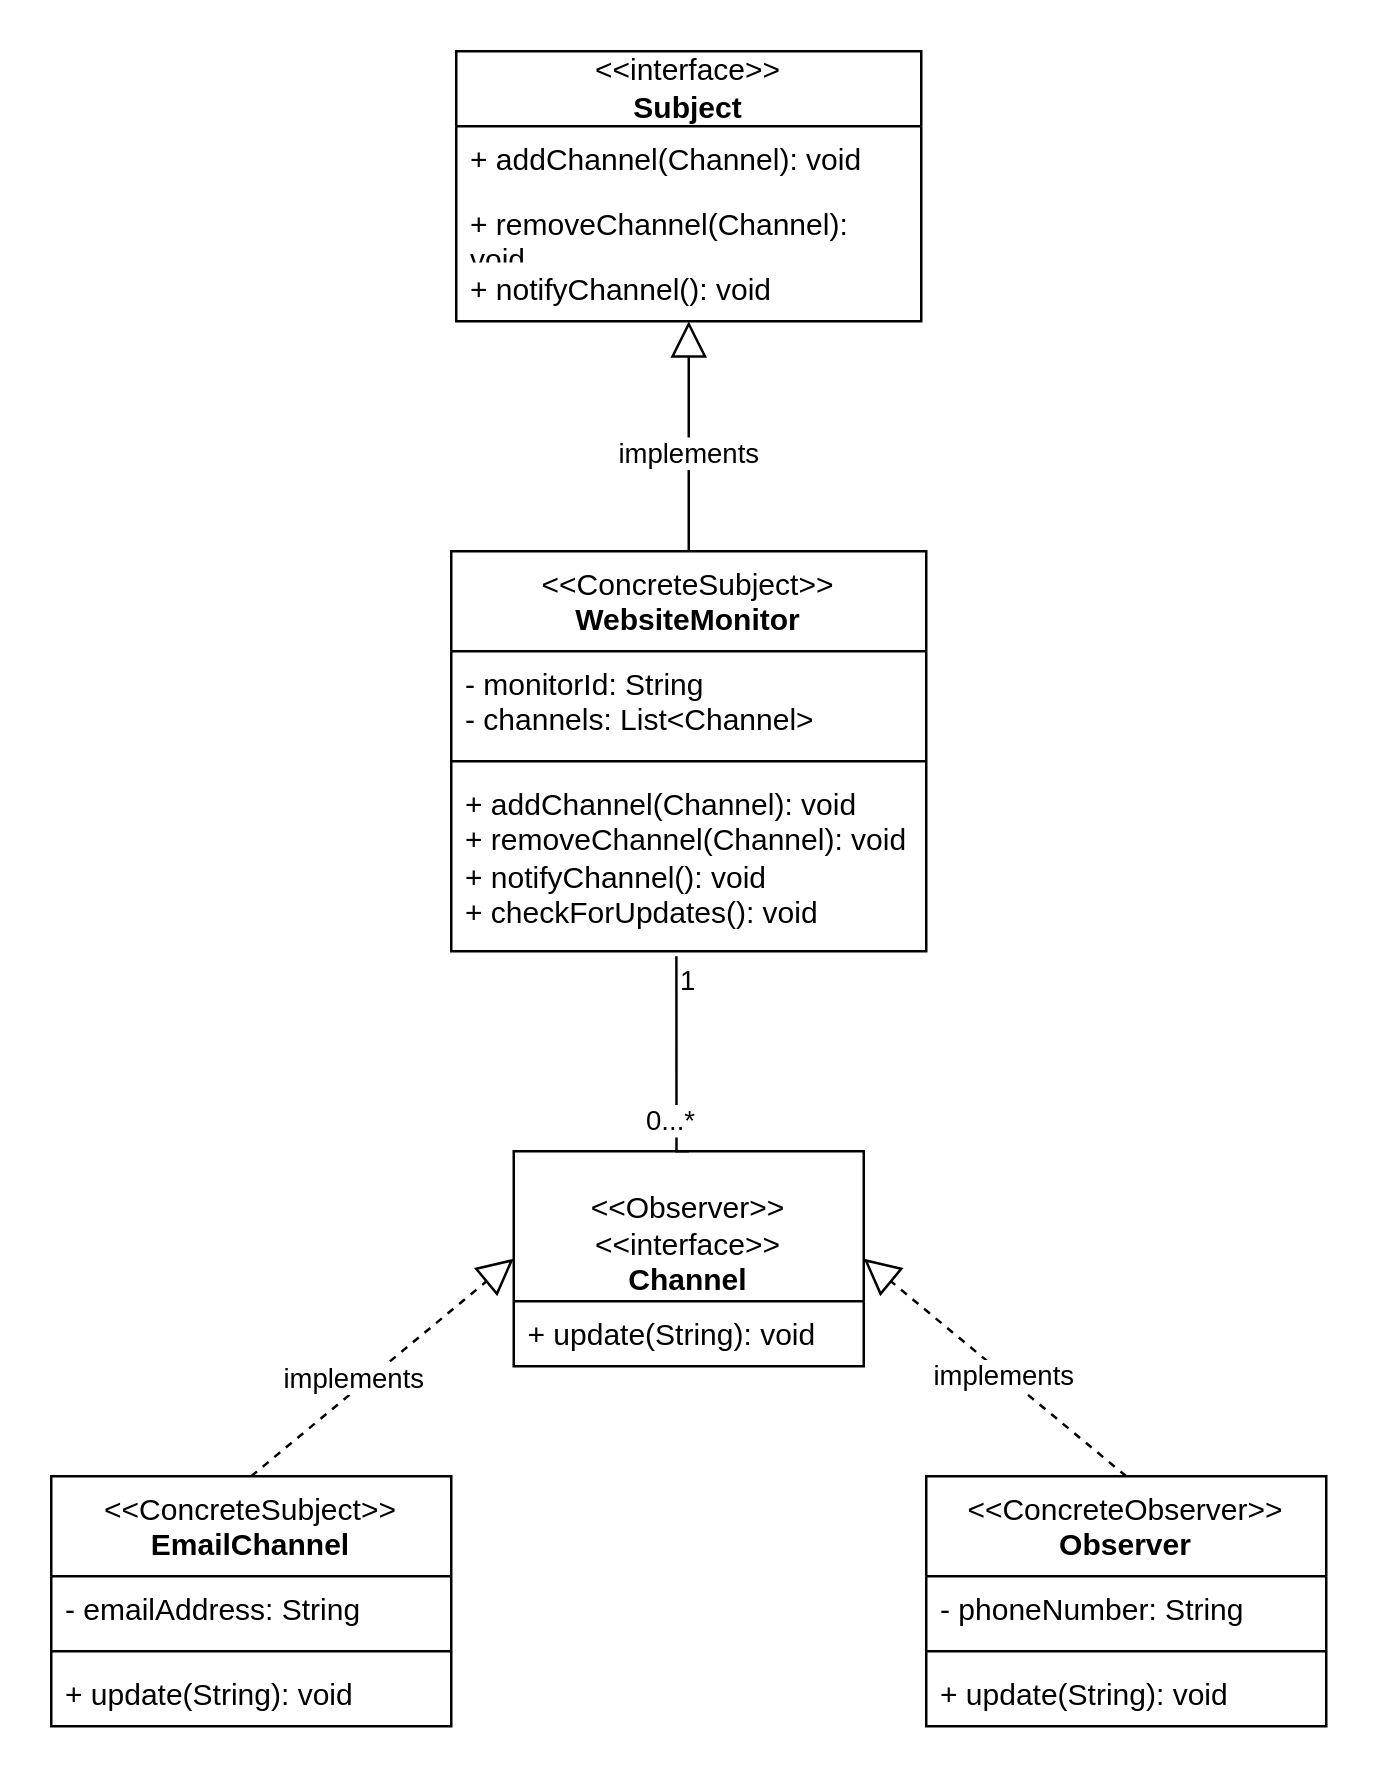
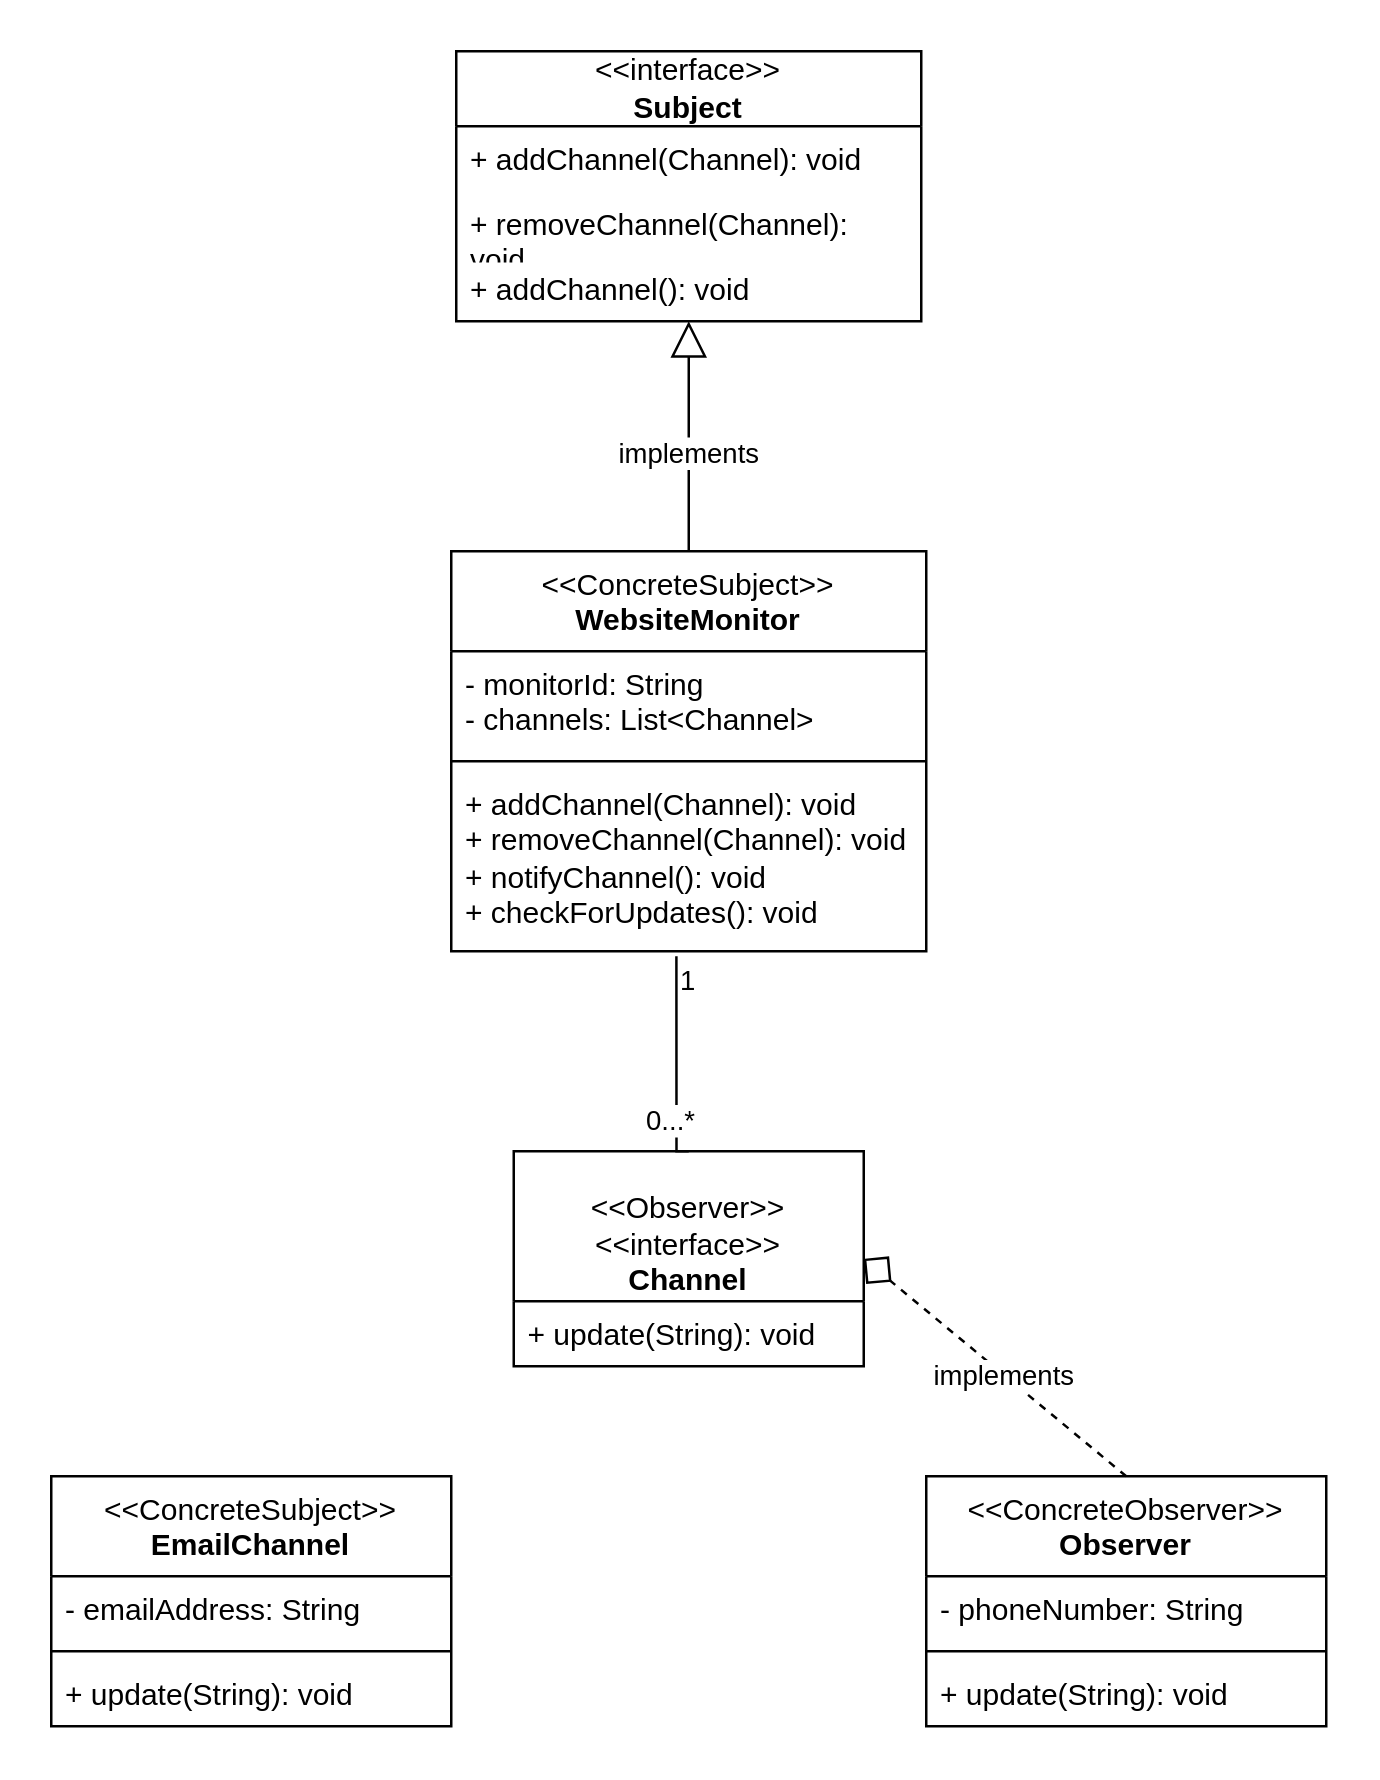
node "+ notifyChannel(): void": label "+ notifyChannel(): void" -> "+ addChannel(): void"
edge "<<ConcreteObserver>> Observer" -> "<<Observer>> <<interface>> Channel": arrowhead block -> diamond
edge "<<ConcreteSubject>> EmailChannel" -> "<<Observer>> <<interface>> Channel": removed, label "implements"
